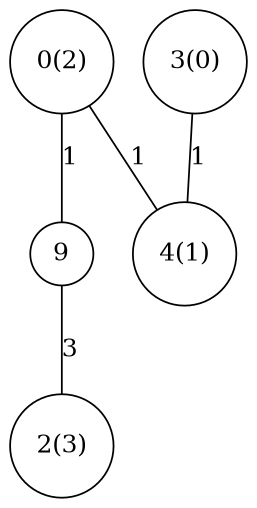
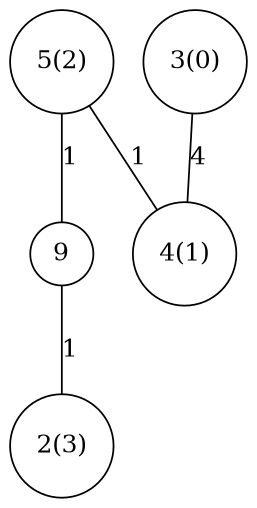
node "0(2)": label "0(2)" -> "5(2)"
edge "3(0)" -- "4(1)": label "1" -> "4"
edge "9" -- "2(3)": label "3" -> "1"
